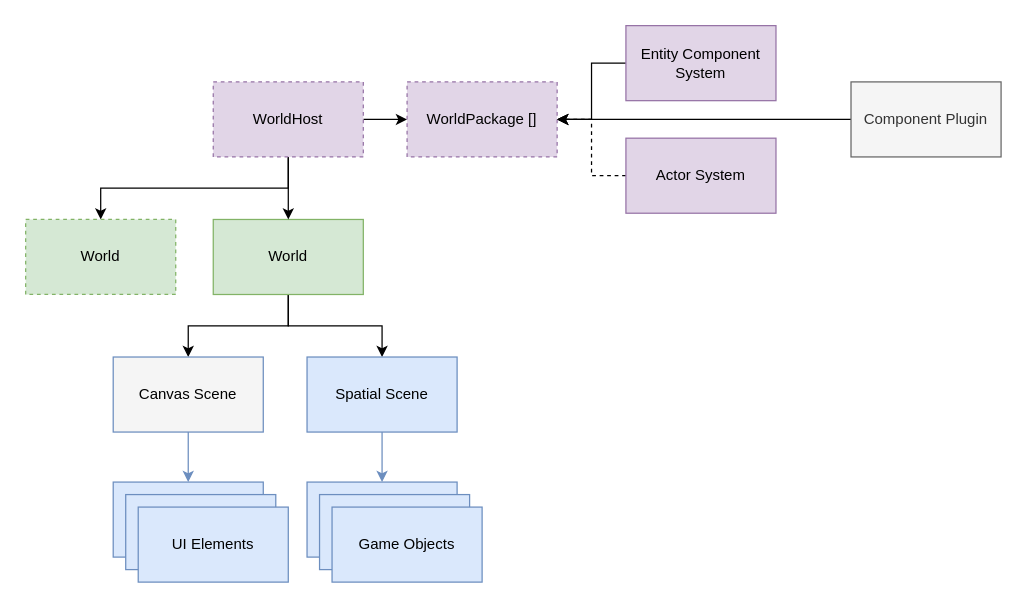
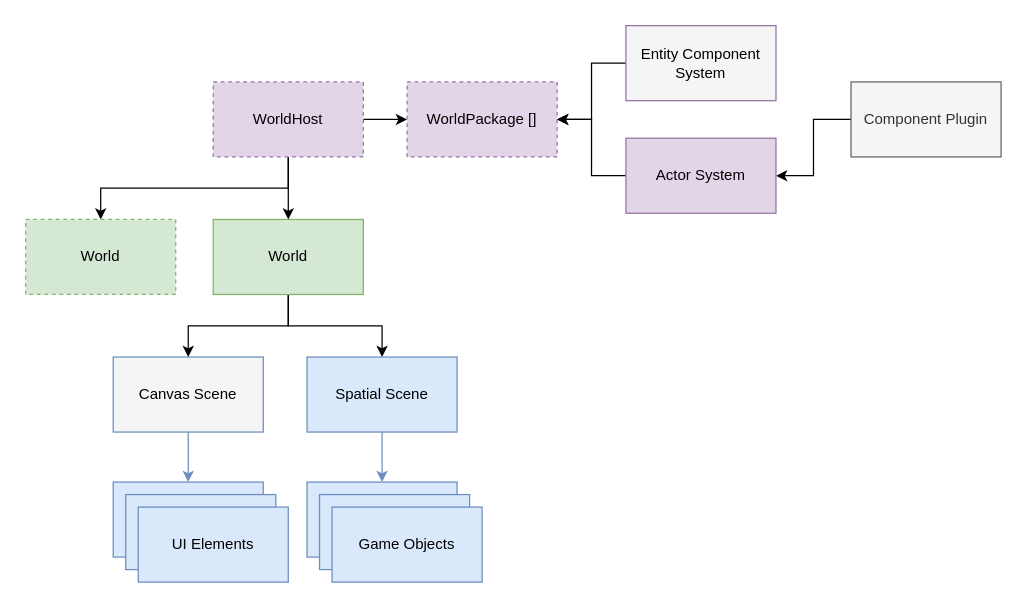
node "Entity Component System": fillcolor #e1d5e7 -> #f5f5f5
edge "Component Plugin" -> "WorldPackage []": now "Component Plugin" -> "Actor System"
edge "Actor System" -> "WorldPackage []": style dashed -> solid
